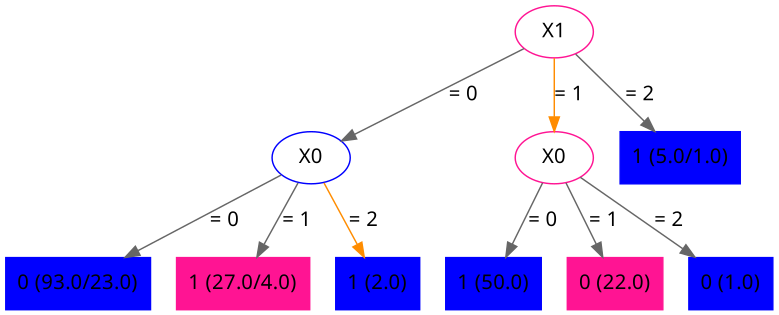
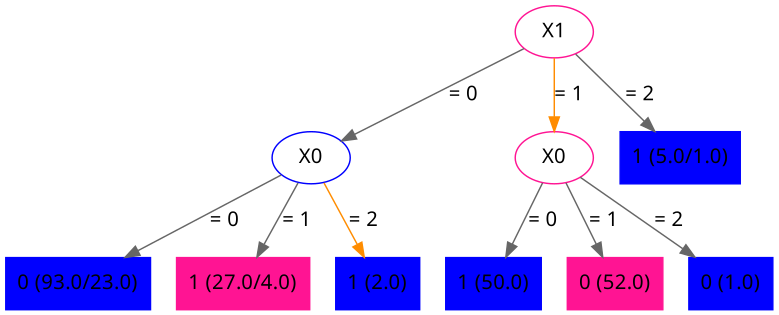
node "0 (22.0)": label "0 (22.0)" -> "0 (52.0)"
